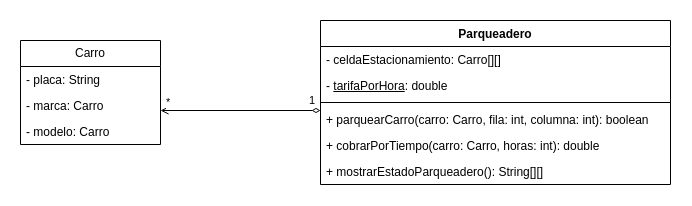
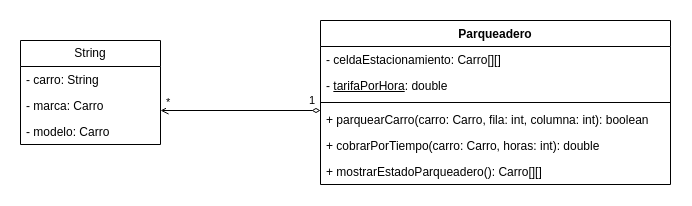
node "Carro": label "Carro" -> "String"
node "- placa: String": label "- placa: String" -> "- carro: String"
node "+ mostrarEstadoParqueadero(): String[][]": label "+ mostrarEstadoParqueadero(): String[][]" -> "+ mostrarEstadoParqueadero(): Carro[][]"
